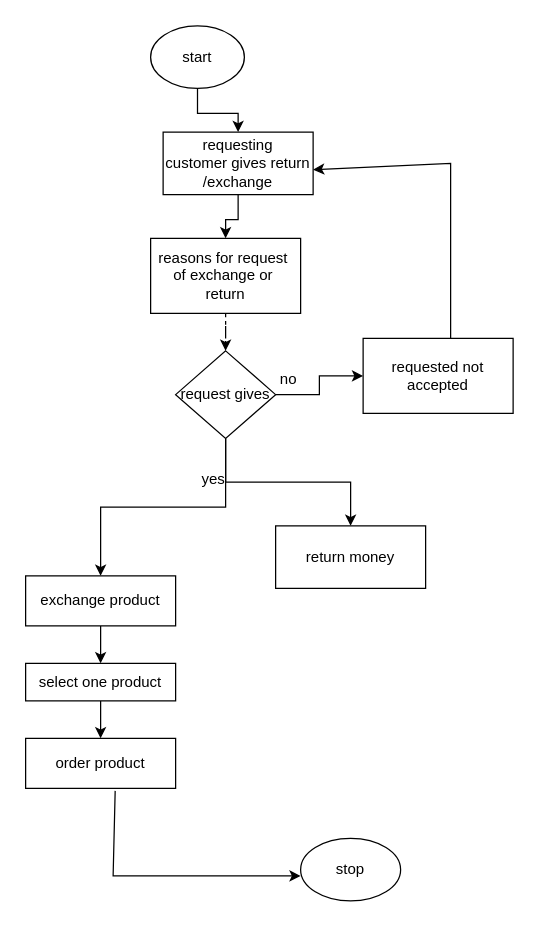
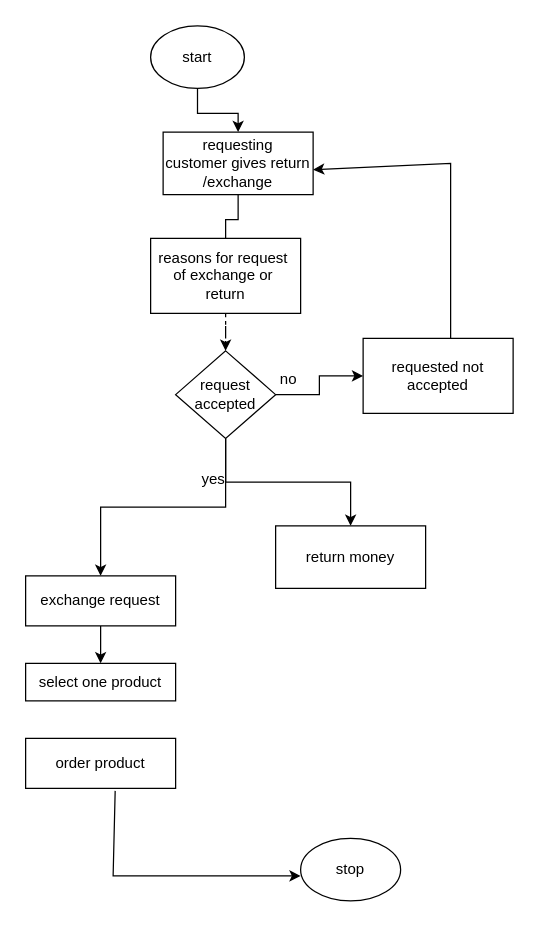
edge "requesting customer gives return /exchange" -> "reasons for request of exchange or return": arrowhead classic -> none
node "request gives": label "request gives" -> "request accepted"
node "exchange product": label "exchange product" -> "exchange request"
edge "select one product" -> "order product": removed
